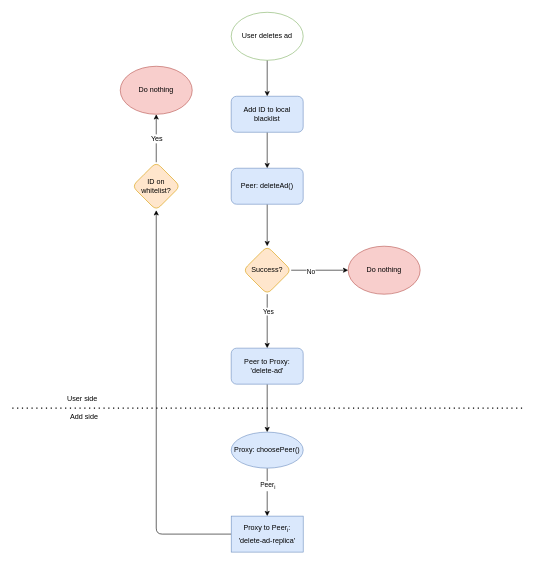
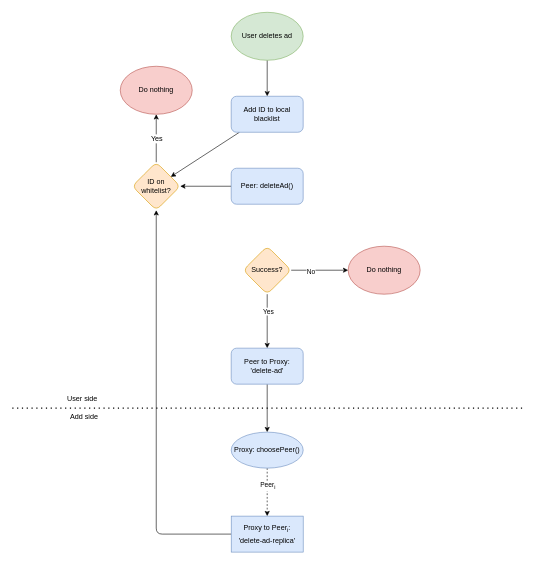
node "User deletes ad": fillcolor #ffffff -> #d5e8d4
edge "Add ID to local blacklist" -> "Peer: deleteAd()": now "Add ID to local blacklist" -> "ID on whitelist?"
edge "Peer: deleteAd()" -> "Success?": now "Peer: deleteAd()" -> "ID on whitelist?"
edge "Proxy: choosePeer()" -> "Proxy to Peeri: 'delete-ad-replica'": style solid -> dashed
